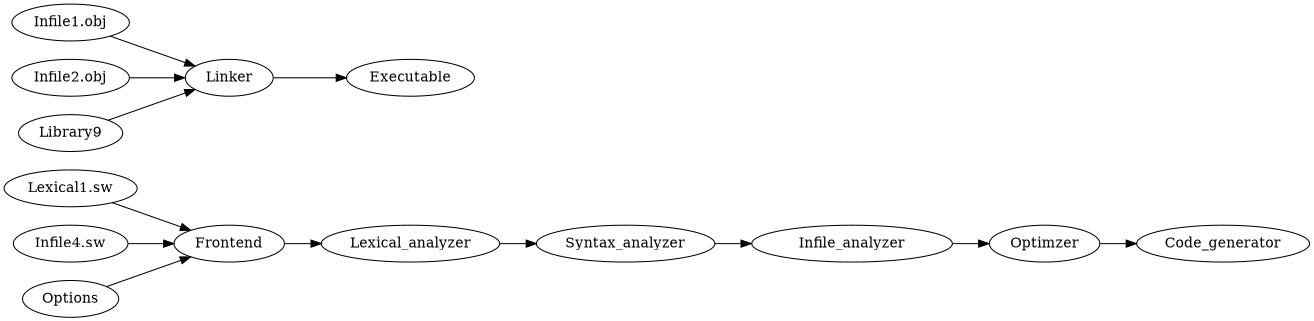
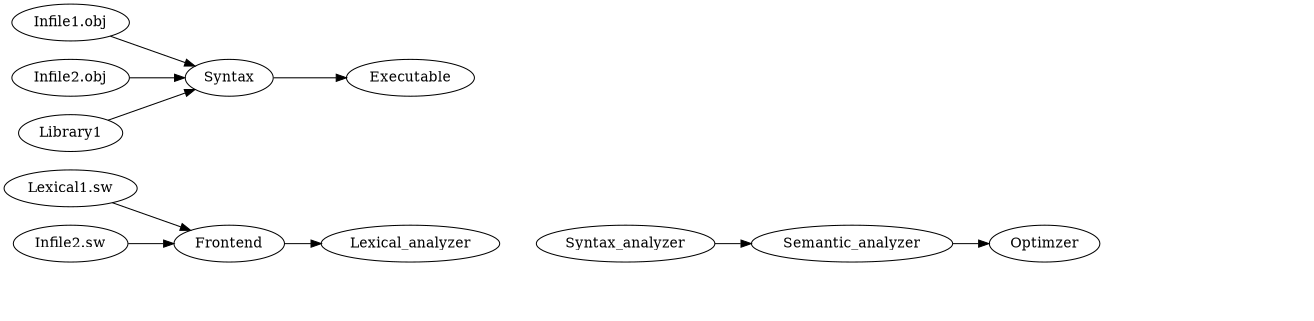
node "Linker": label "Linker" -> "Syntax"
node "Library9": label "Library9" -> "Library1"
node "Infile4.sw": label "Infile4.sw" -> "Infile2.sw"
edge "Lexical_analyzer" -> "Syntax_analyzer": removed
node "Infile_analyzer": label "Infile_analyzer" -> "Semantic_analyzer"
node "Code_generator": removed
node "Options": removed
